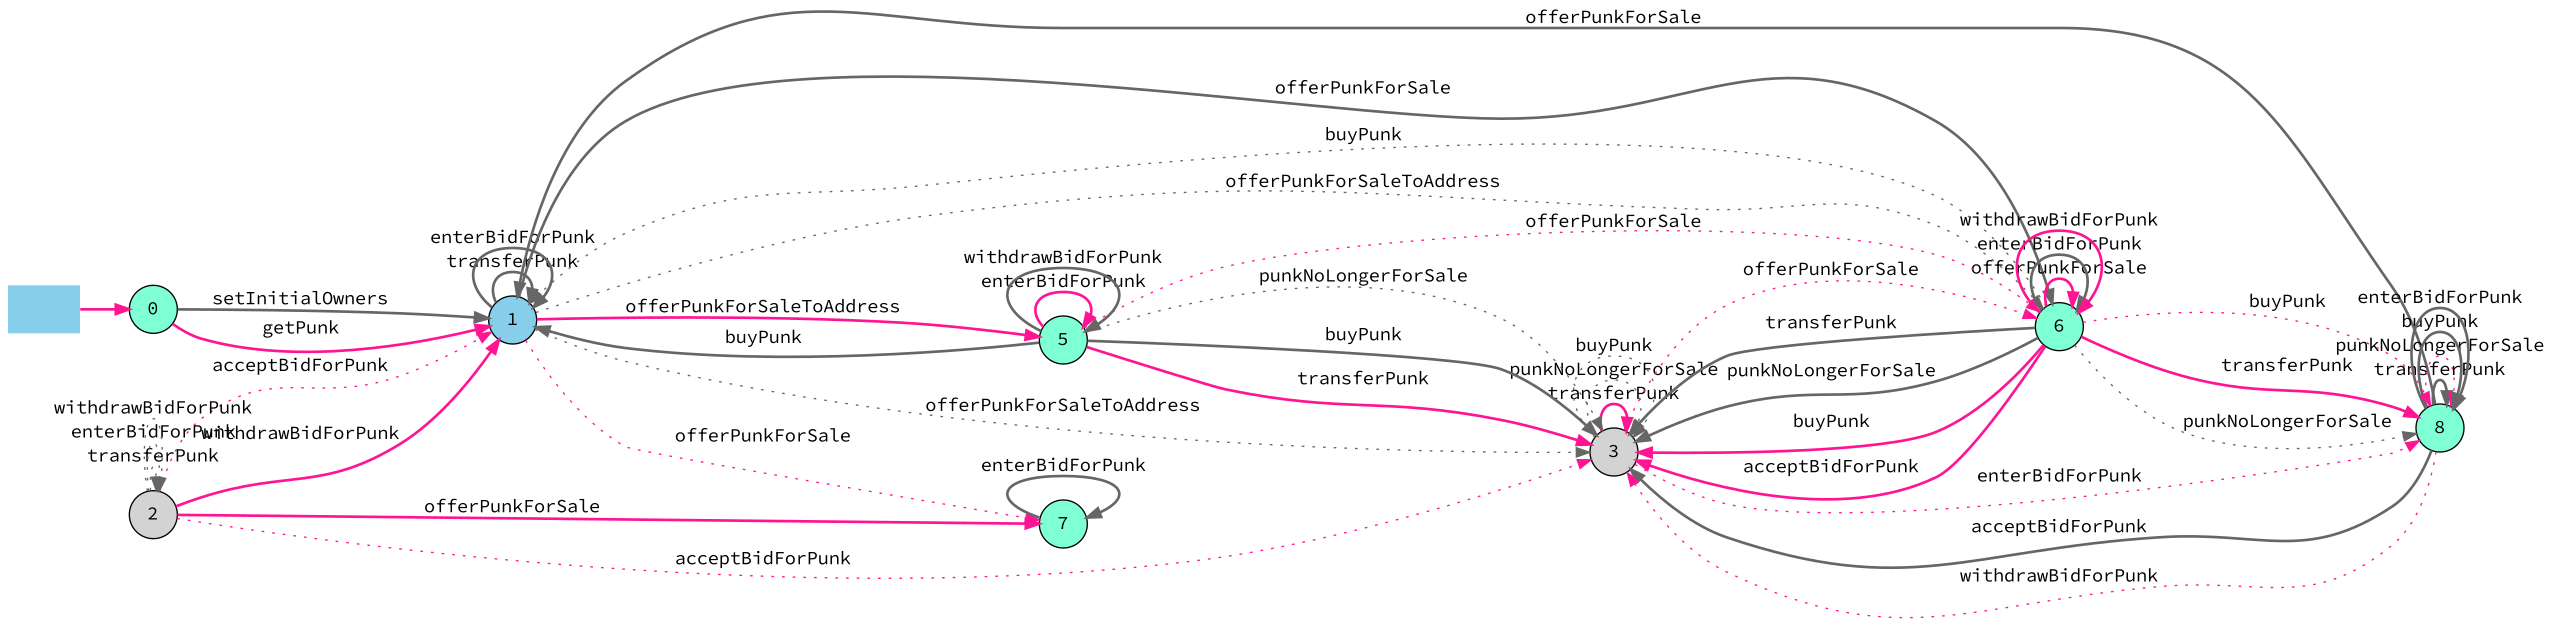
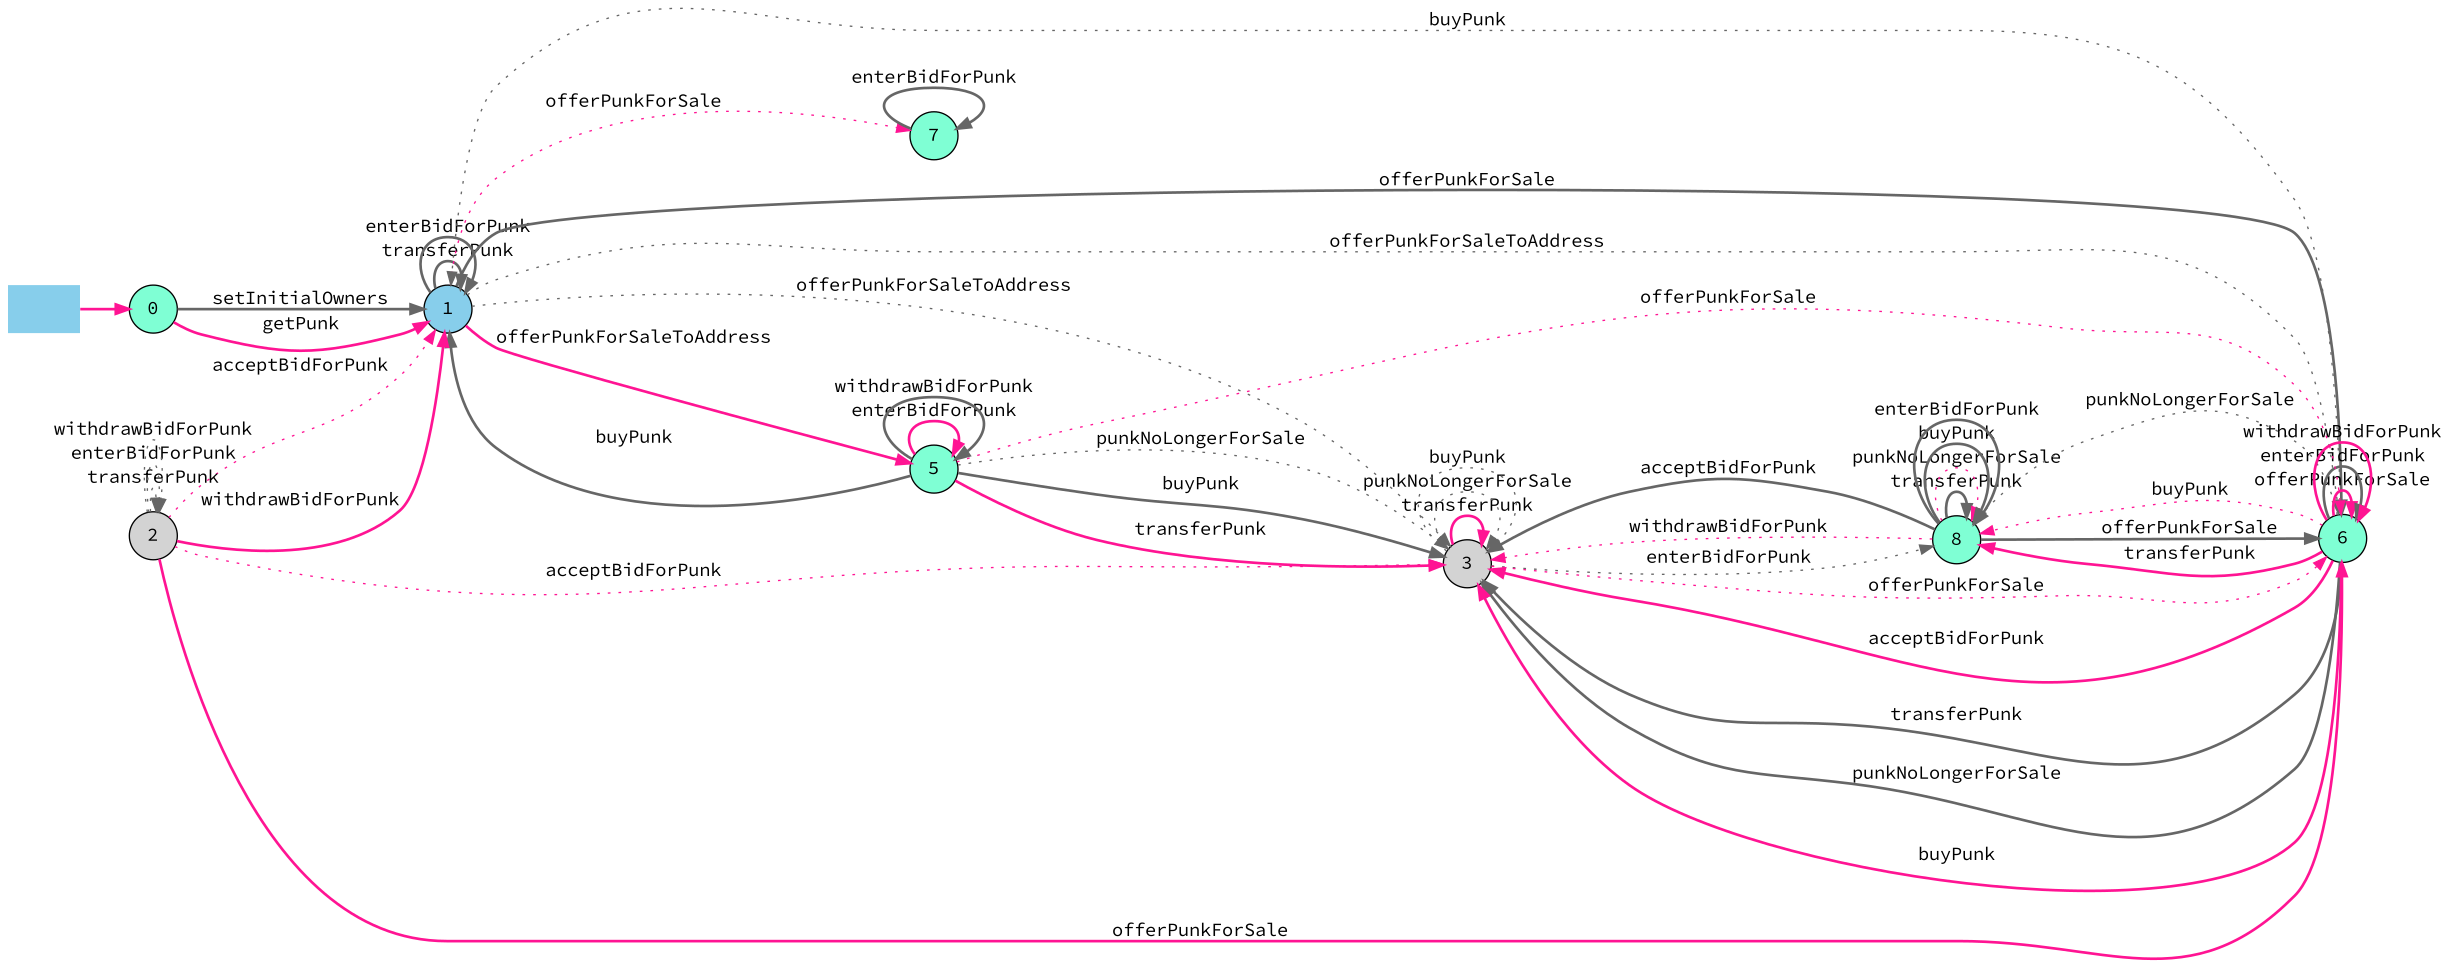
edge "8" -> "1": now "8" -> "6"
edge "3" -> "8": color deeppink -> gray40
edge "2" -> "7": now "2" -> "6"
